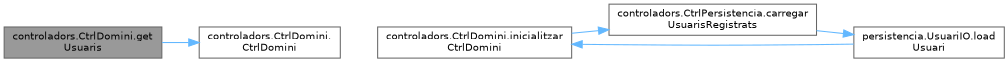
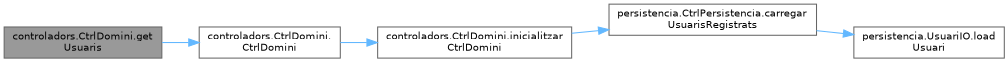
node "controladors.CtrlPersistencia.carregar UsuarisRegistrats": label "controladors.CtrlPersistencia.carregar UsuarisRegistrats" -> "persistencia.CtrlPersistencia.carregar UsuarisRegistrats"
edge "persistencia.UsuariIO.load Usuari" -> "controladors.CtrlDomini.inicialitzar CtrlDomini": now "controladors.CtrlDomini. CtrlDomini" -> "controladors.CtrlDomini.inicialitzar CtrlDomini"
